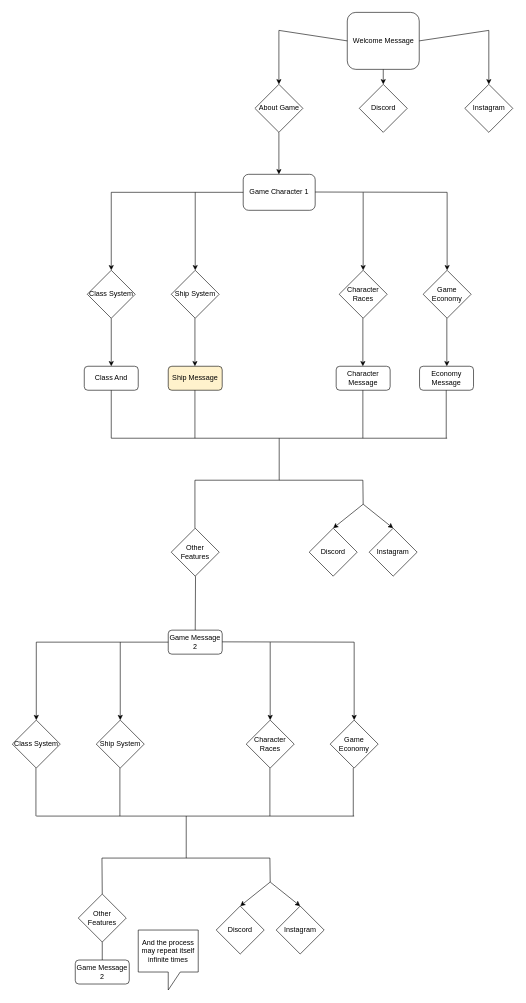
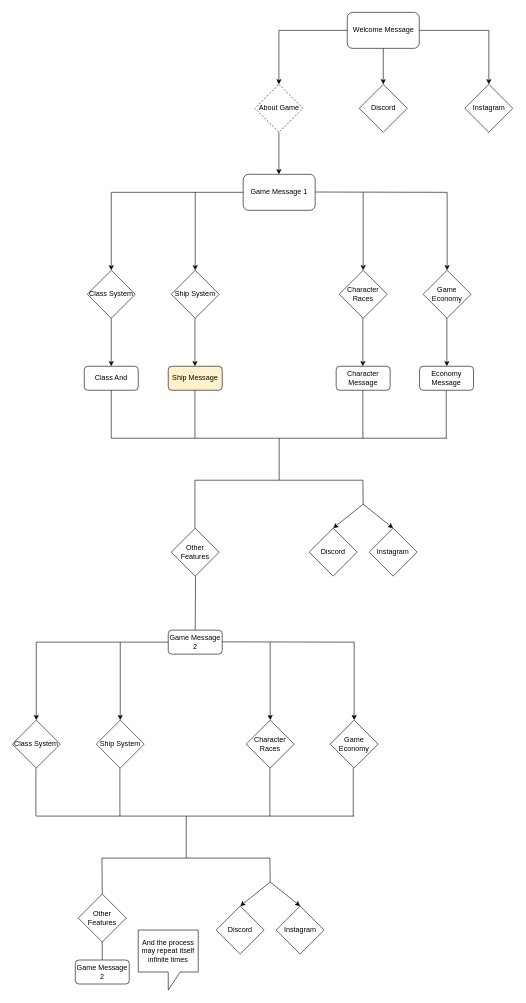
node "Welcome Message": size 72x57 -> 72x36
node "About Game": style solid -> dashed
node "Game Character 1": label "Game Character 1" -> "Game Message 1"
